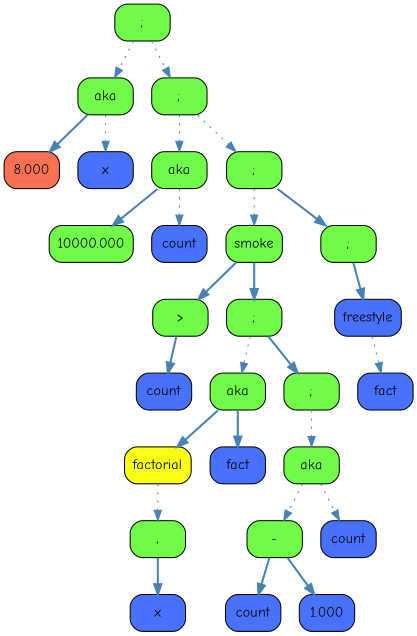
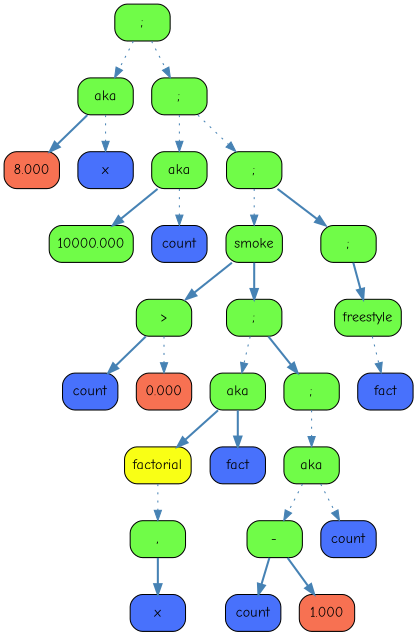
node "freestyle": fillcolor #4871fc -> #70fc48
node "0.000": added
node "1.000": fillcolor #4871fc -> #f77152
